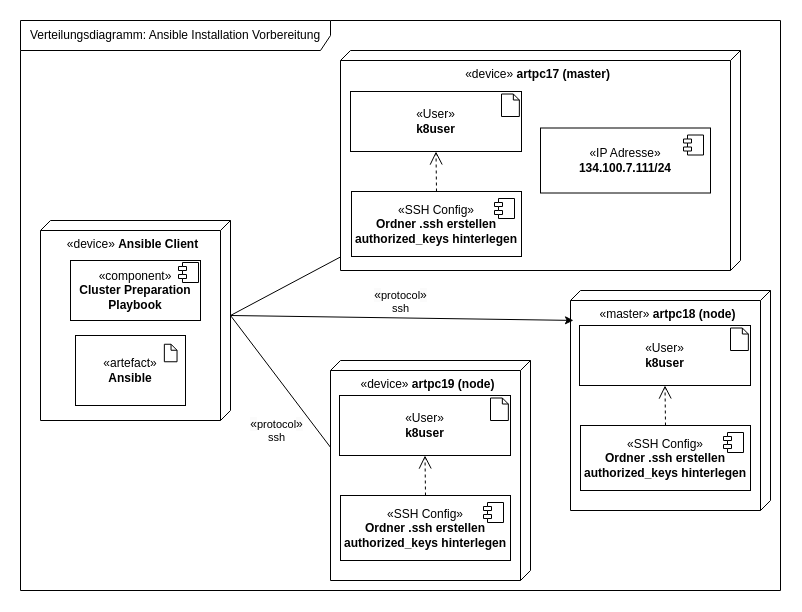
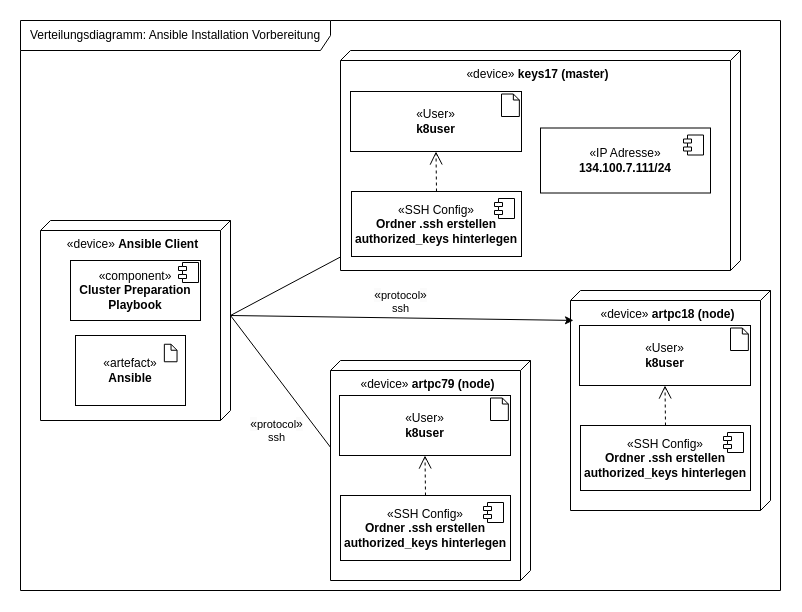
node "«device» artpc17 (master)": label "«device» artpc17 (master)" -> "«device» keys17 (master)"
node "«master» artpc18 (node)": label "«master» artpc18 (node)" -> "«device» artpc18 (node)"
node "«device» artpc19 (node)": label "«device» artpc19 (node)" -> "«device» artpc79 (node)"
